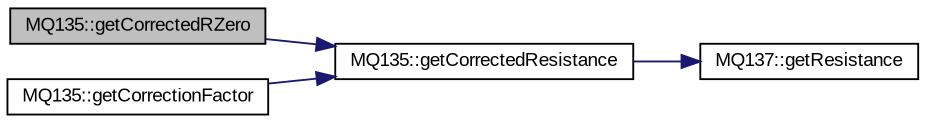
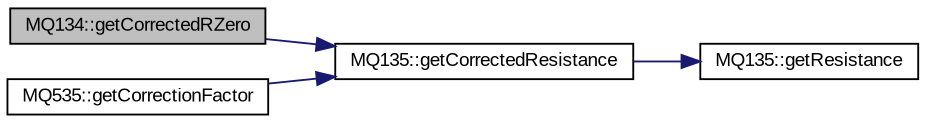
node "MQ135::getCorrectedRZero": label "MQ135::getCorrectedRZero" -> "MQ134::getCorrectedRZero"
node "MQ137::getResistance": label "MQ137::getResistance" -> "MQ135::getResistance"
node "MQ135::getCorrectionFactor": label "MQ135::getCorrectionFactor" -> "MQ535::getCorrectionFactor"
